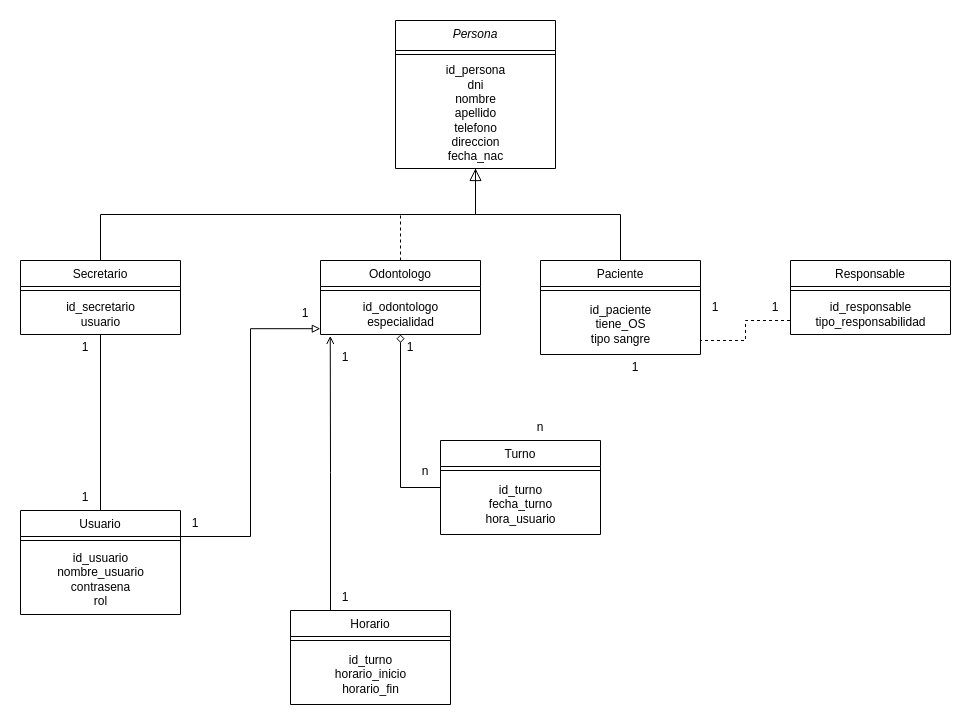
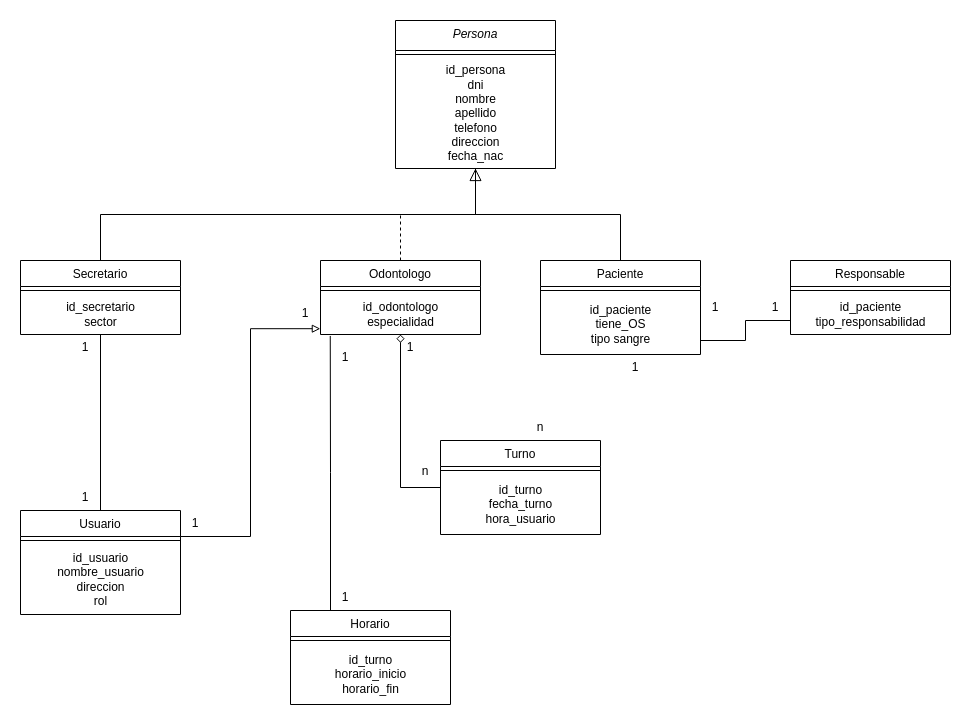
node "id_secretario usuario": label "id_secretario usuario" -> "id_secretario sector"
node "id_responsable tipo_responsabilidad": label "id_responsable tipo_responsabilidad" -> "id_paciente tipo_responsabilidad"
edge "Responsable" -- "id_paciente tiene_OS tipo sangre": style dashed -> solid
edge "Horario" -> "id_odontologo especialidad": arrowhead open -> none
node "id_usuario nombre_usuario contrasena rol": label "id_usuario nombre_usuario contrasena rol" -> "id_usuario nombre_usuario direccion rol"
